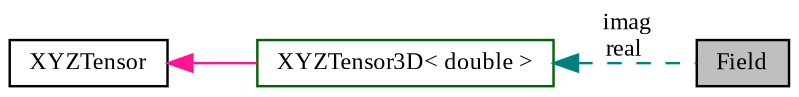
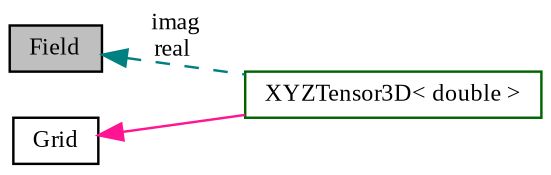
node "XYZTensor": label "XYZTensor" -> "Grid"
edge "Field" -> "XYZTensor3D< double >": reversed
